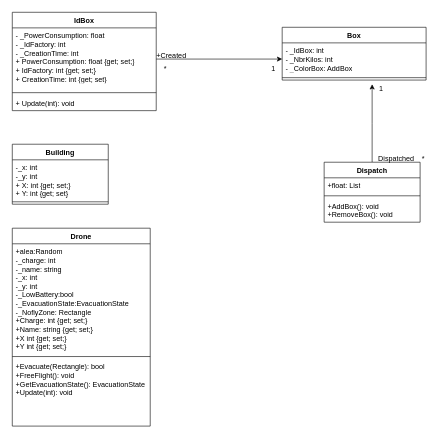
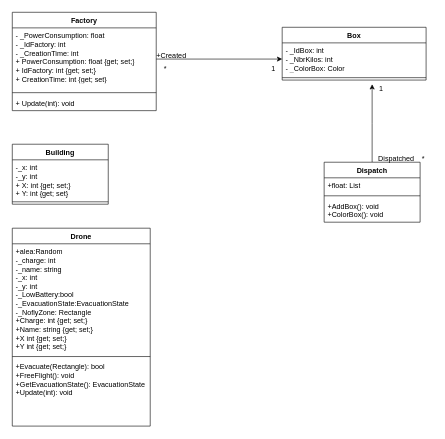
node "IdBox": label "IdBox" -> "Factory"
node "- _IdBox: int - _NbrKilos: int - _ColorBox: AddBox": label "- _IdBox: int - _NbrKilos: int - _ColorBox: AddBox" -> "- _IdBox: int - _NbrKilos: int - _ColorBox: Color"
node "+AddBox(): void +RemoveBox(): void": label "+AddBox(): void +RemoveBox(): void" -> "+AddBox(): void +ColorBox(): void"
